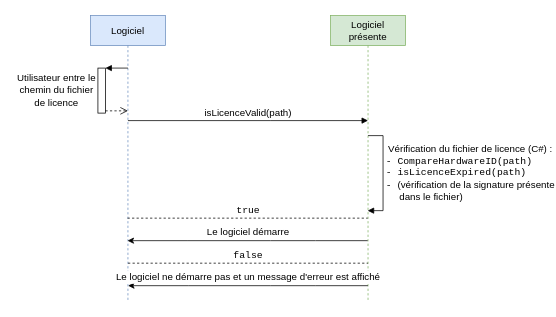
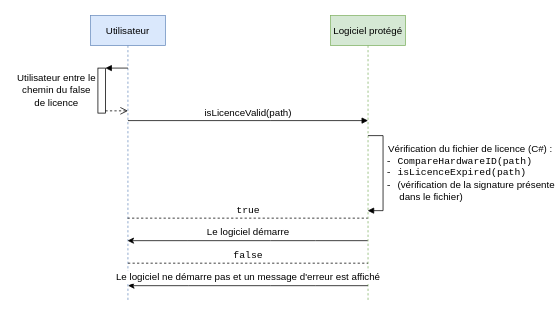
node "Logiciel": label "Logiciel" -> "Utilisateur"
node "Logiciel présente": label "Logiciel présente" -> "Logiciel protégé"
node "Utilisateur entre le chemin du fichier de licence": label "Utilisateur entre le chemin du fichier de licence" -> "Utilisateur entre le chemin du false de licence"
